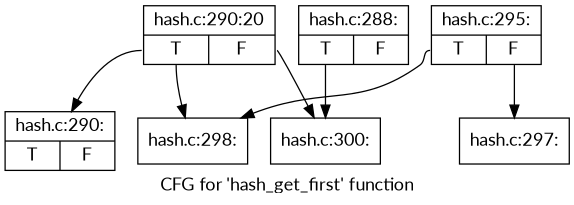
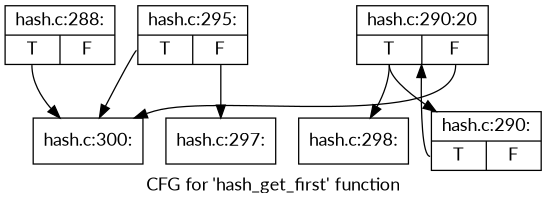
edge "hash.c:295:" -> "hash.c:298:": now "hash.c:295:" -> "hash.c:300:"
edge "hash.c:290:" -> "hash.c:290:20": added
